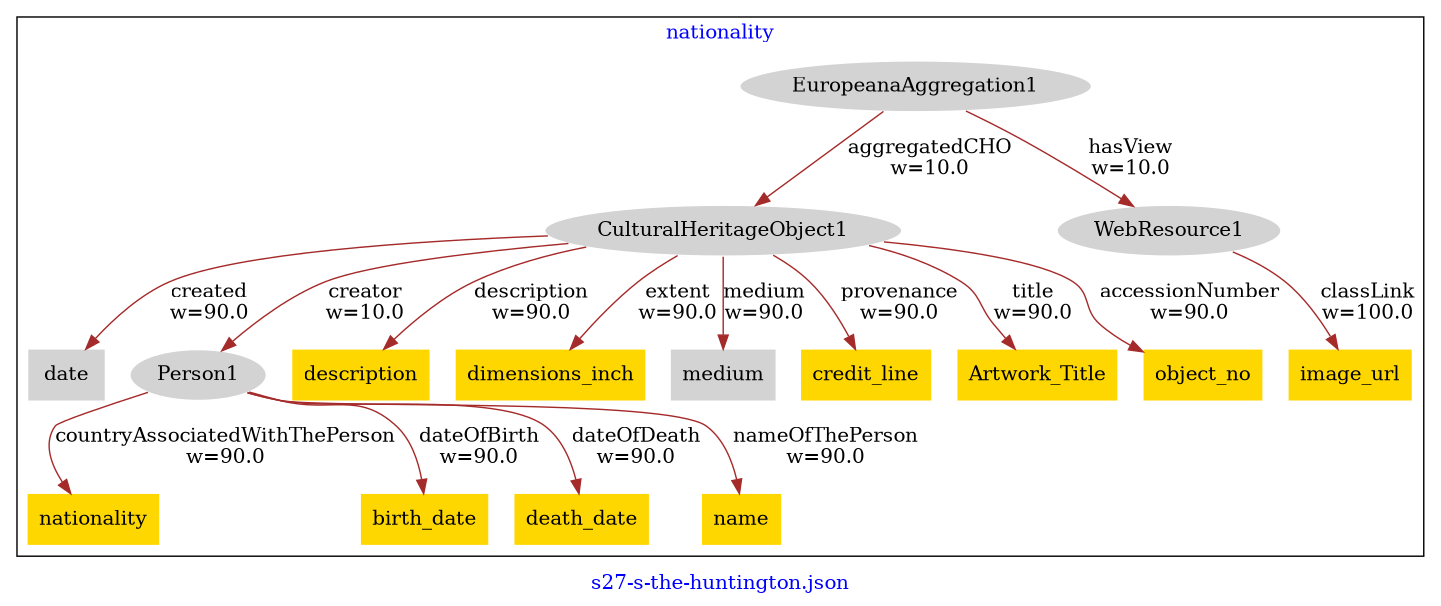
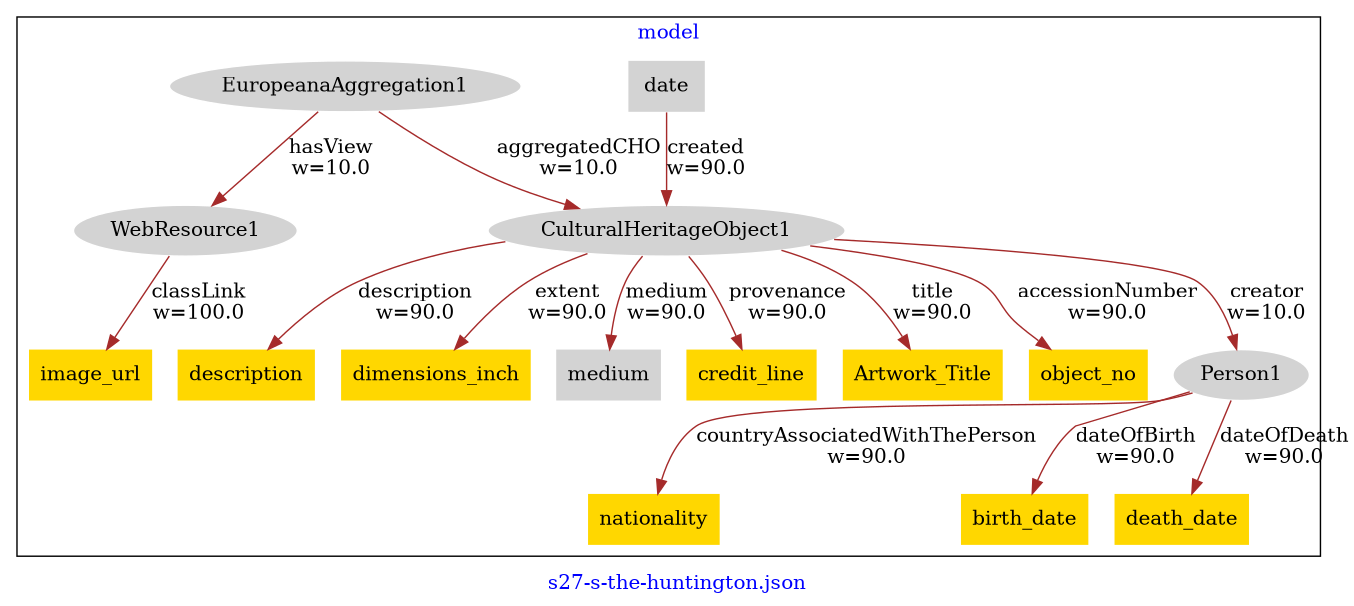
cluster "nationality": label "nationality" -> "model"
edge "CulturalHeritageObject1" -> "date": reversed
node "name": removed
